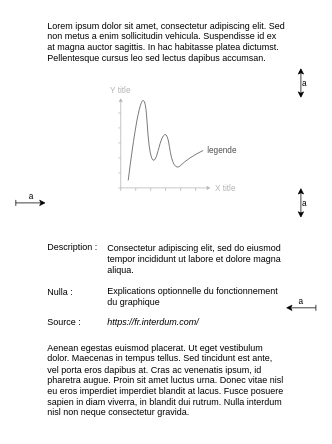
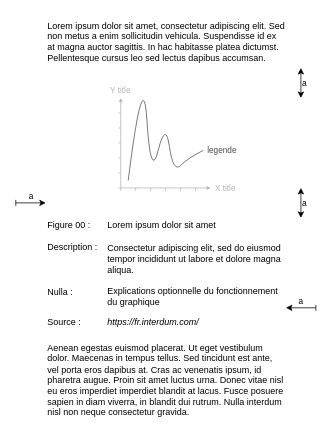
node "Figure 00 : Lorem ipsum dolor sit amet": added
